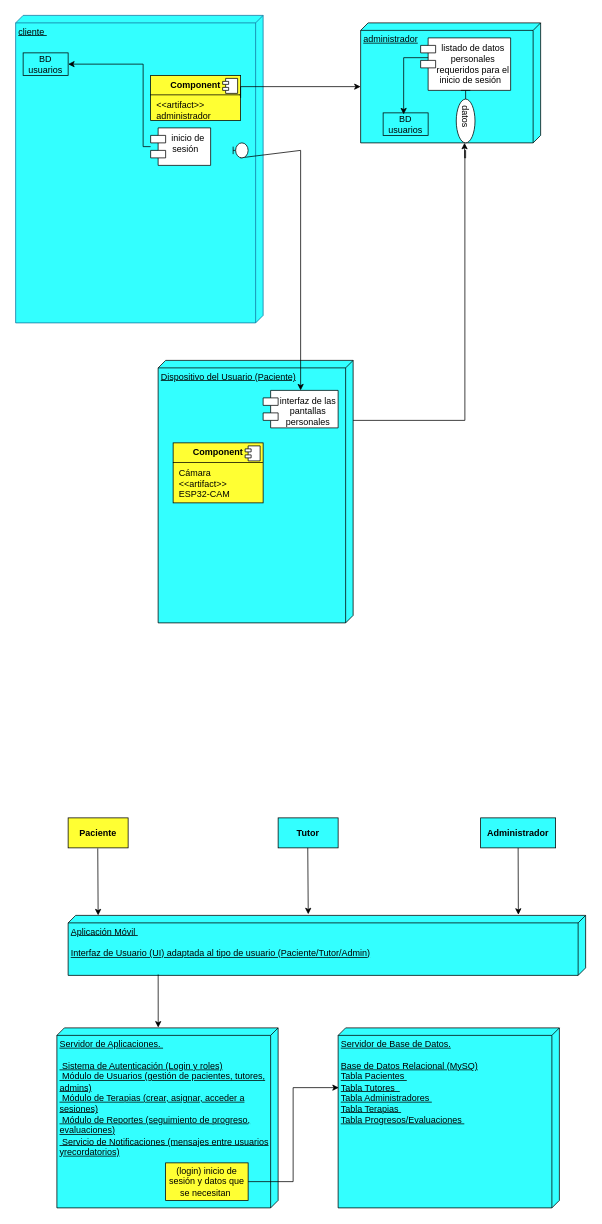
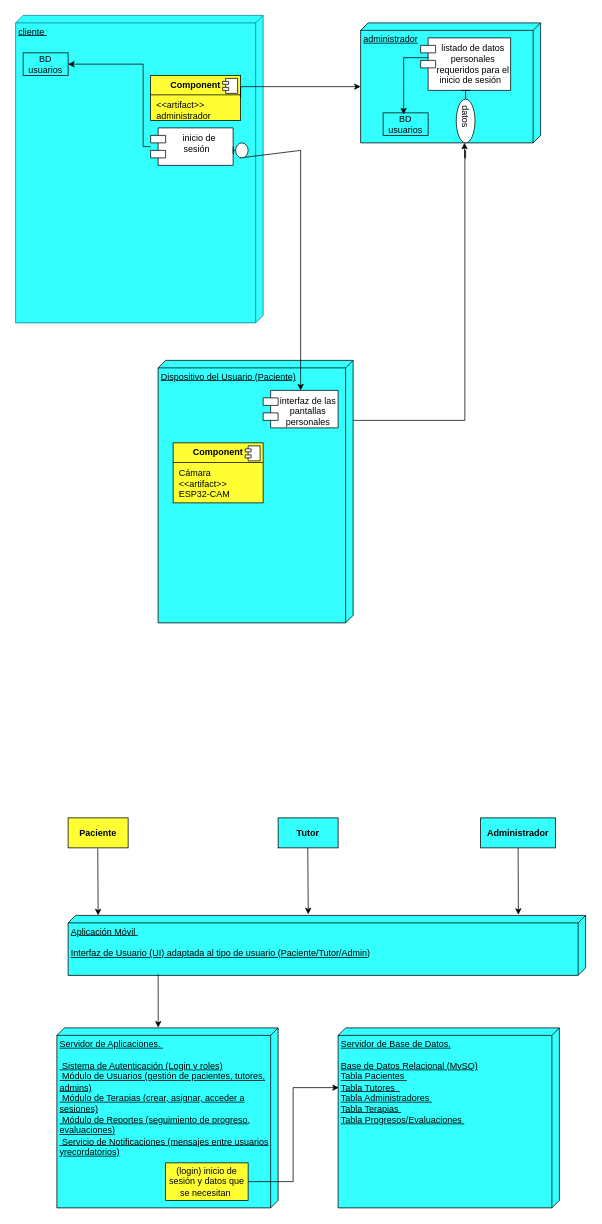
node "inicio de sesión": size 60x38 -> 83x38
